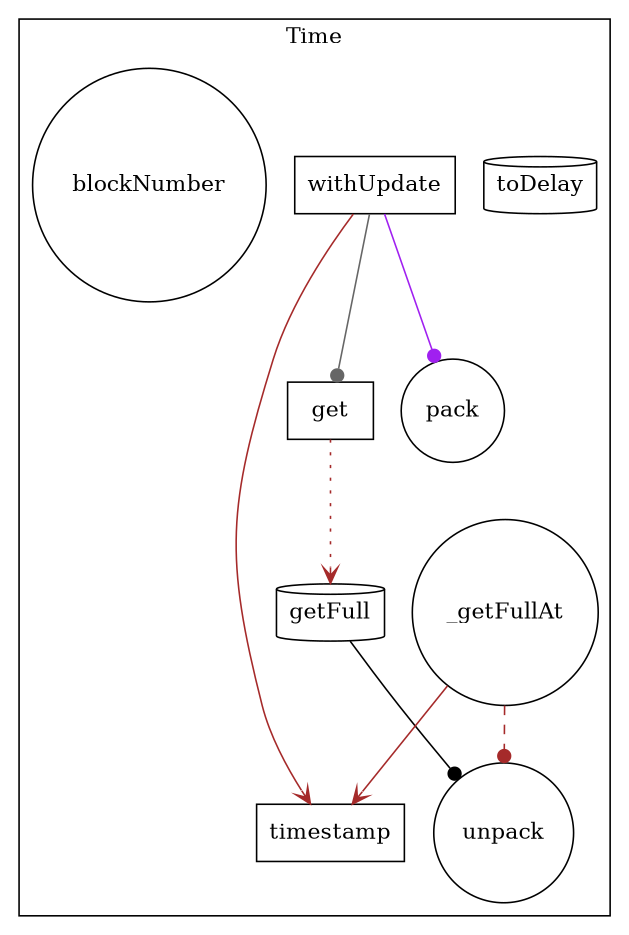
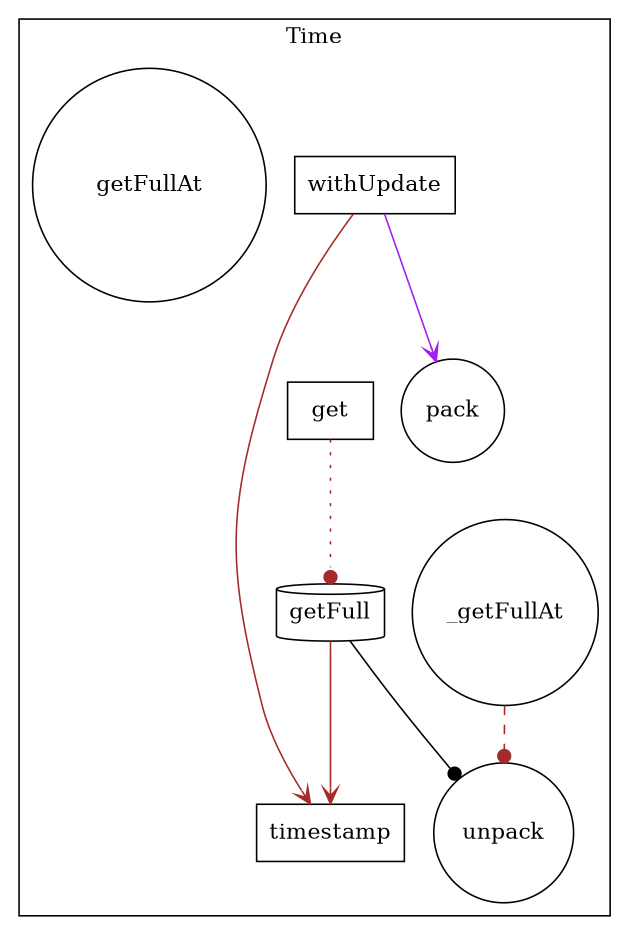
node "blockNumber": label "blockNumber" -> "getFullAt"
node "toDelay": removed
edge "withUpdate" -> "pack": arrowhead dot -> vee
edge "withUpdate" -> "get": removed
edge "get" -> "getFull": arrowhead vee -> dot
edge "_getFullAt" -> "timestamp": now "getFull" -> "timestamp"
